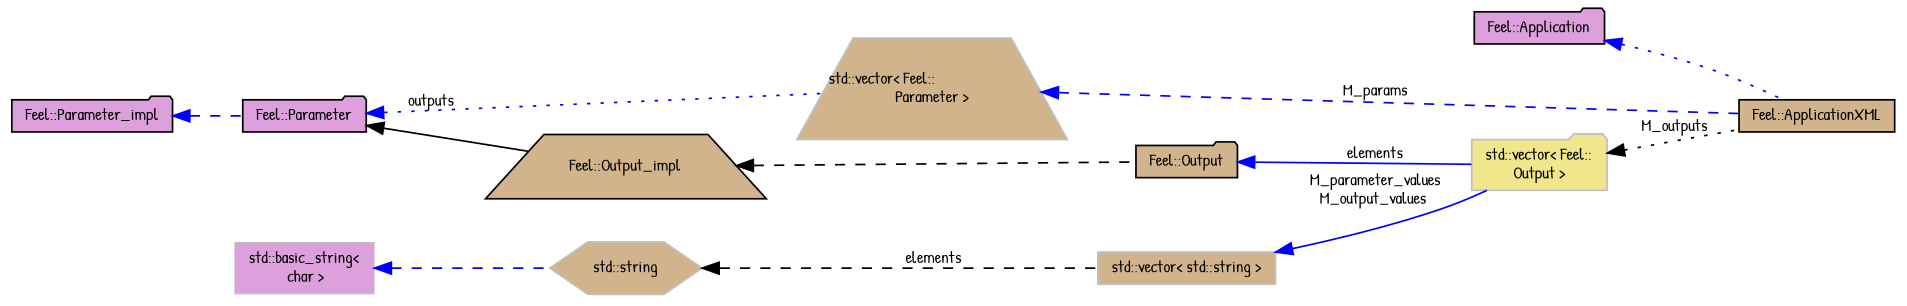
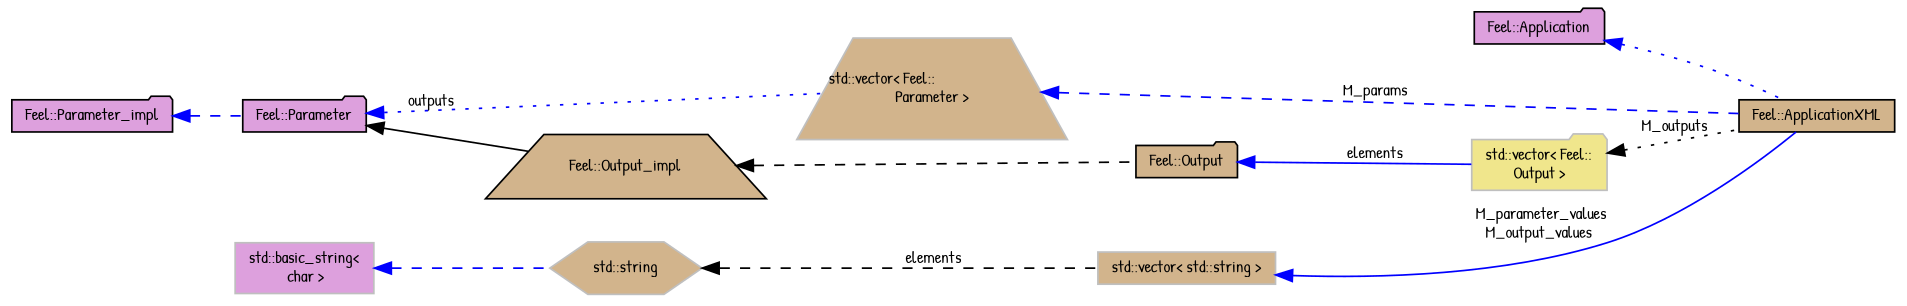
edge "std::vector< Feel:: Output >" -> "std::vector< std::string >": now "Feel::ApplicationXML" -> "std::vector< std::string >"
